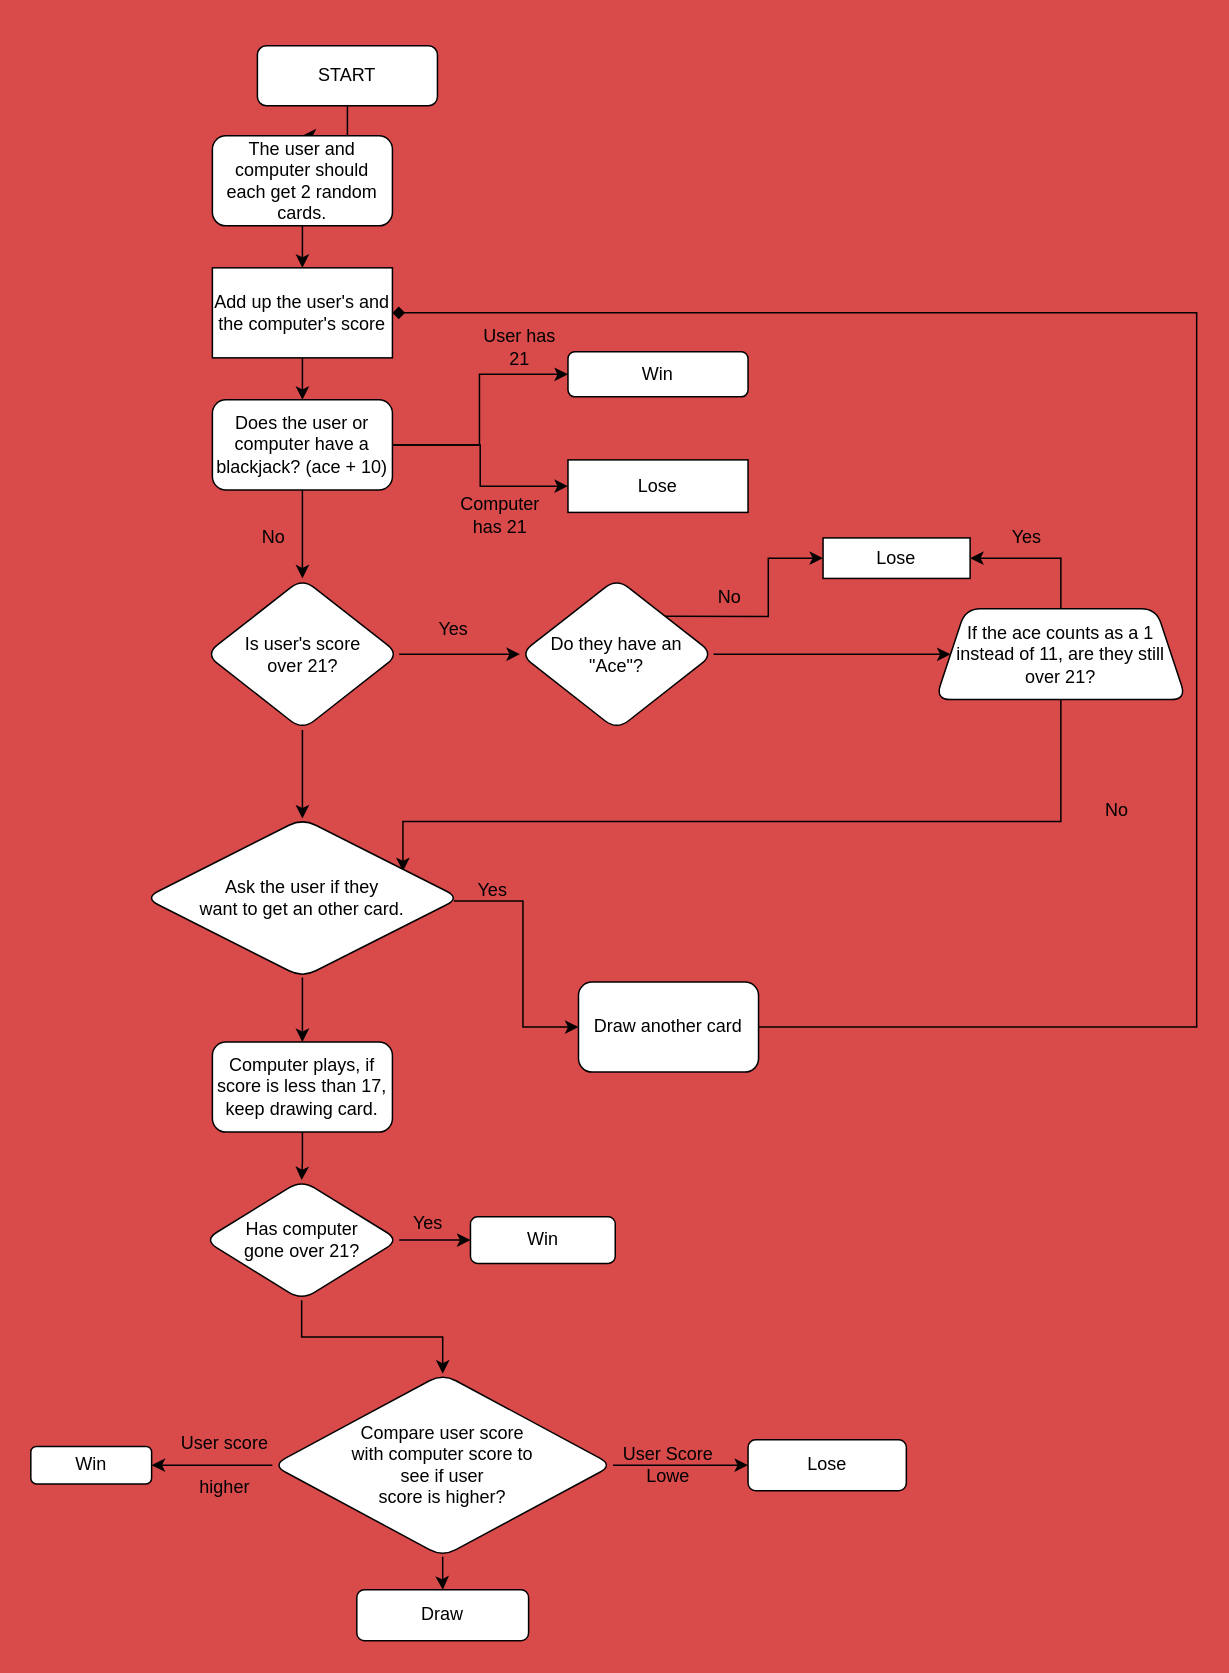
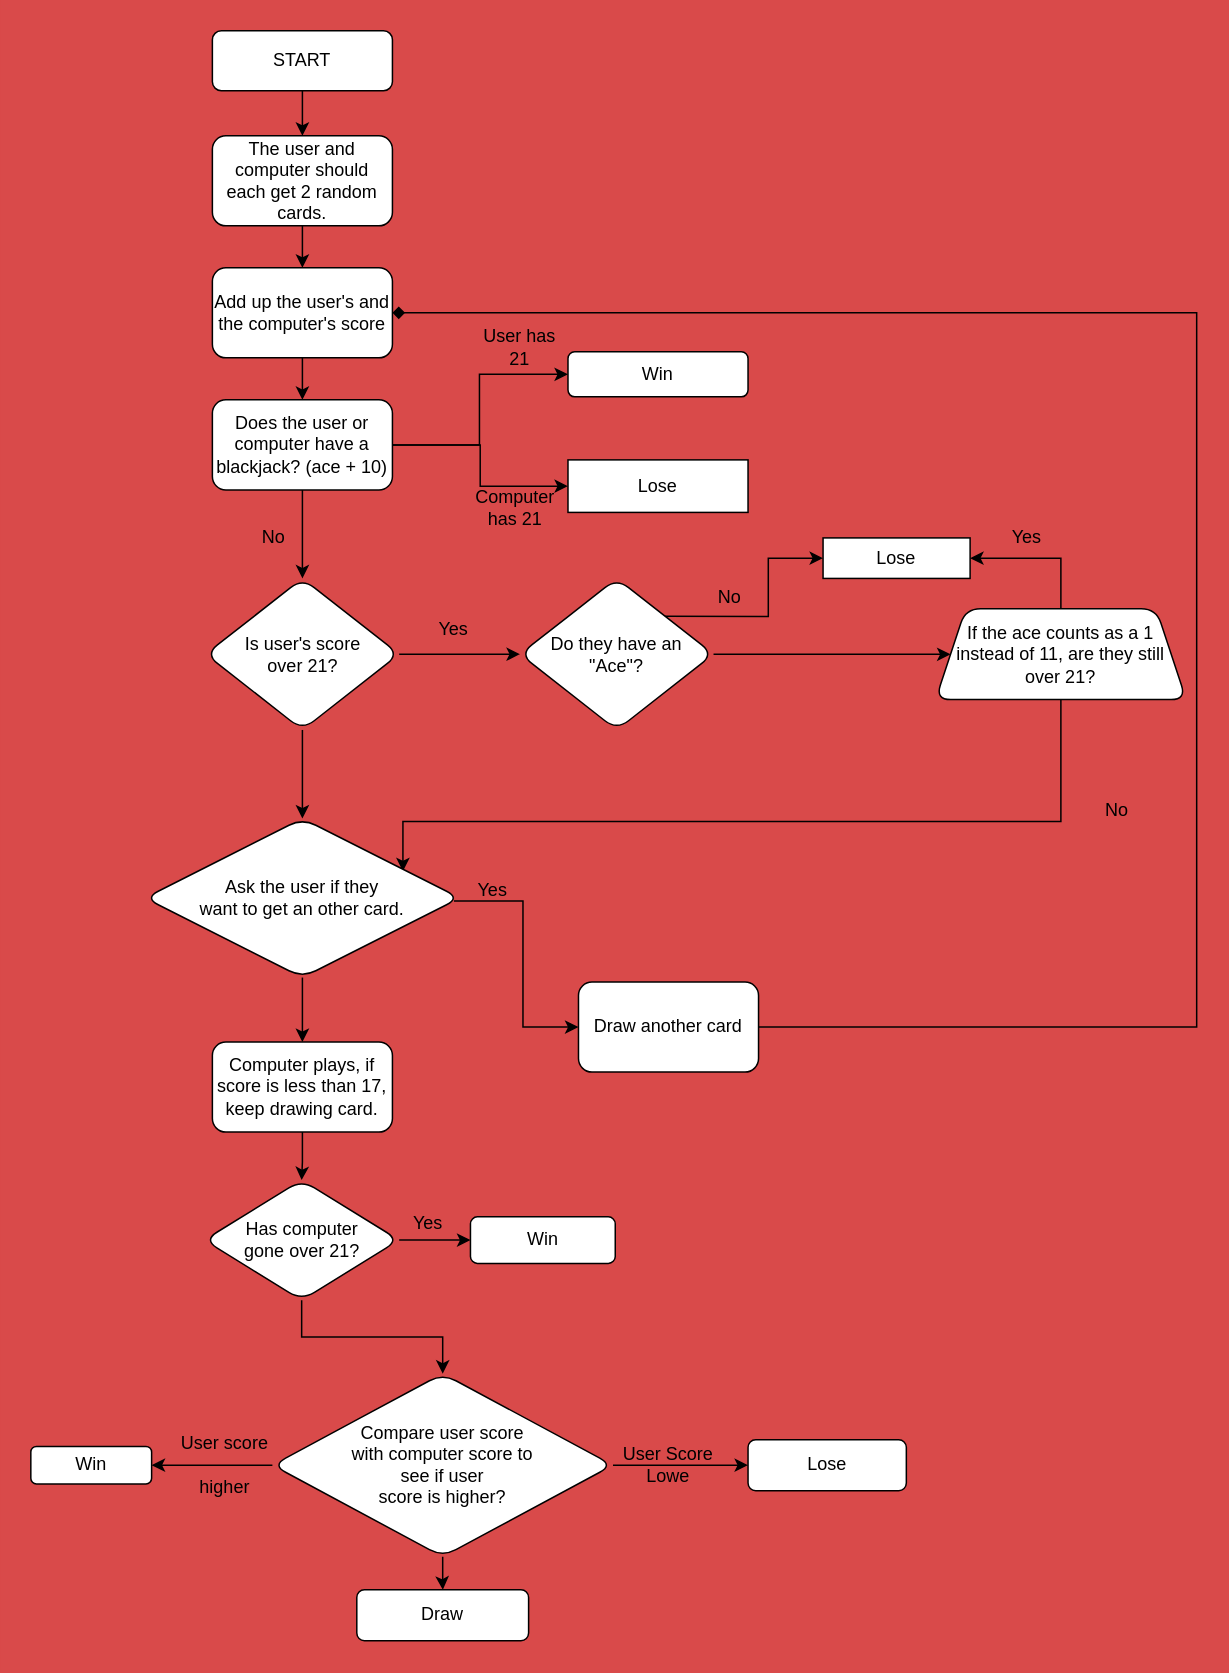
node "START": moved (347, 76) -> (302, 61)
node "Add up the user's and the computer's score": shape rectangle -> rounded rectangle
node "Computer has 21": moved (500, 515) -> (515, 508)
